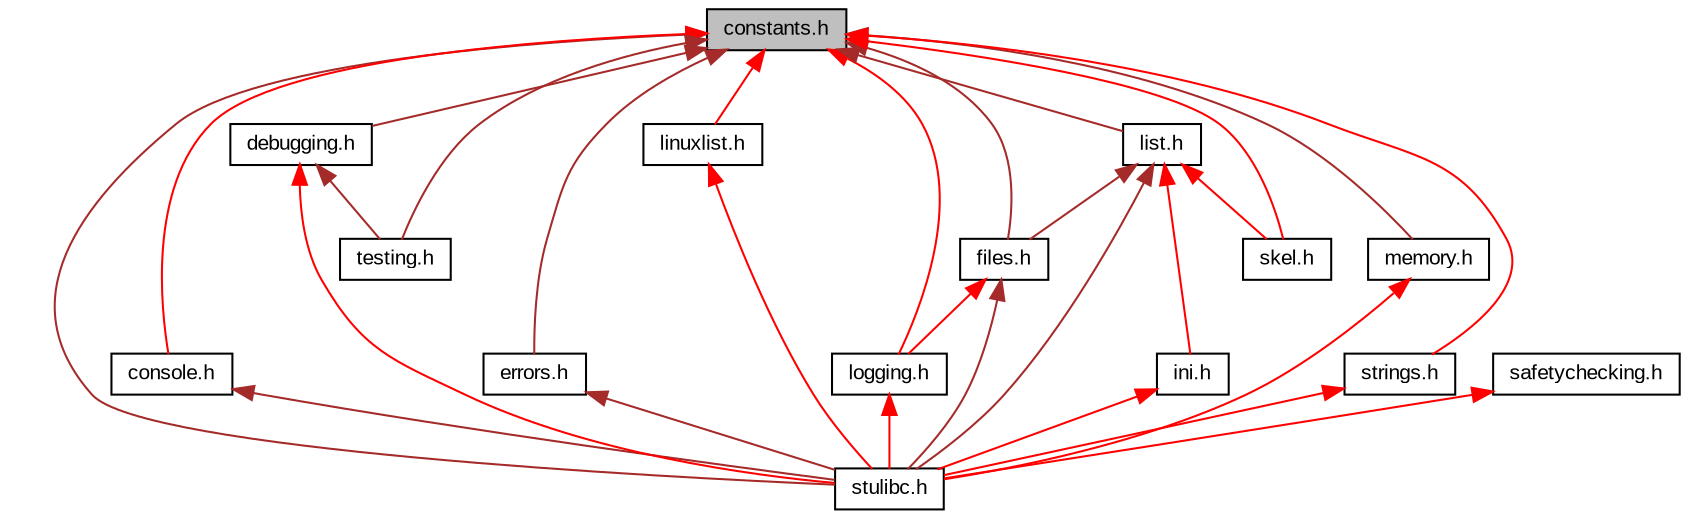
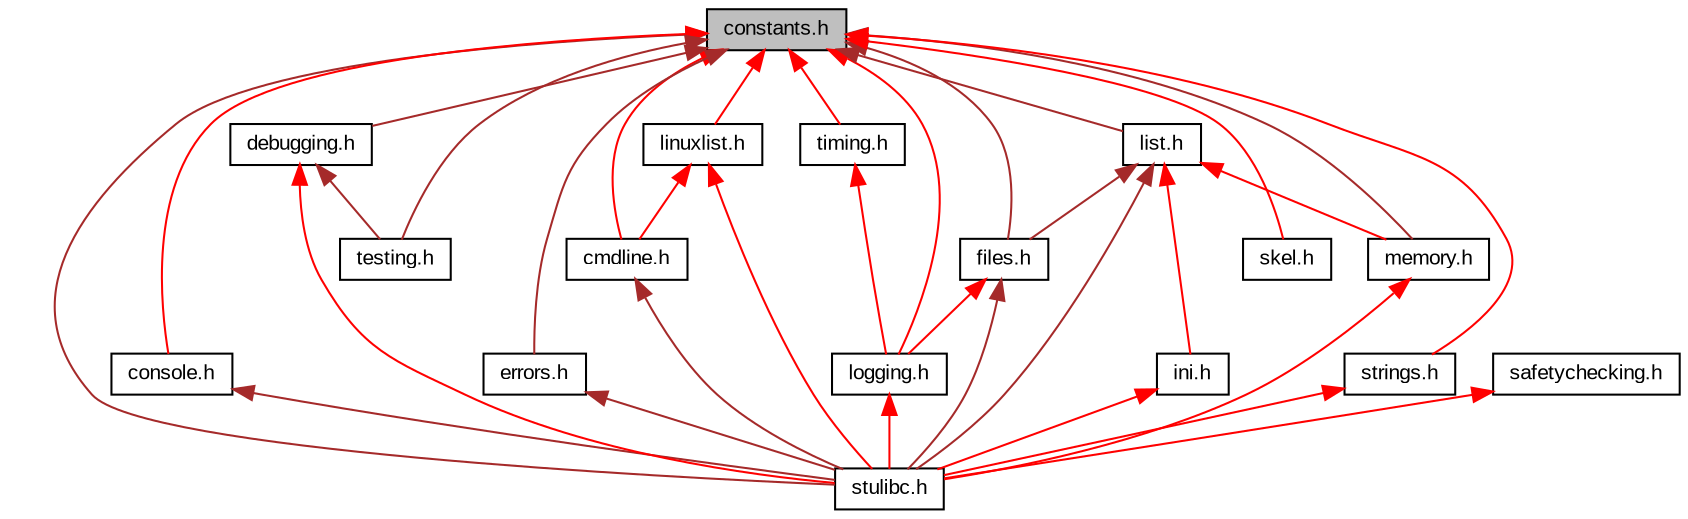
node "timing.h": added
edge "skel.h" -> "list.h": now "memory.h" -> "list.h"
node "cmdline.h": added
